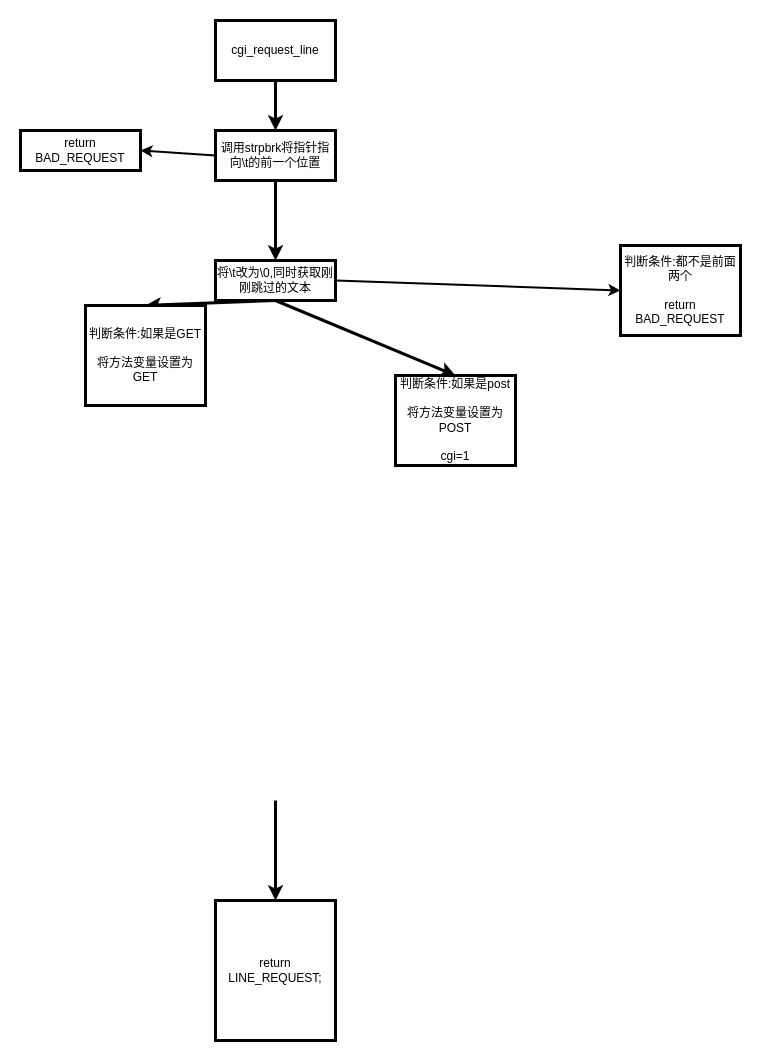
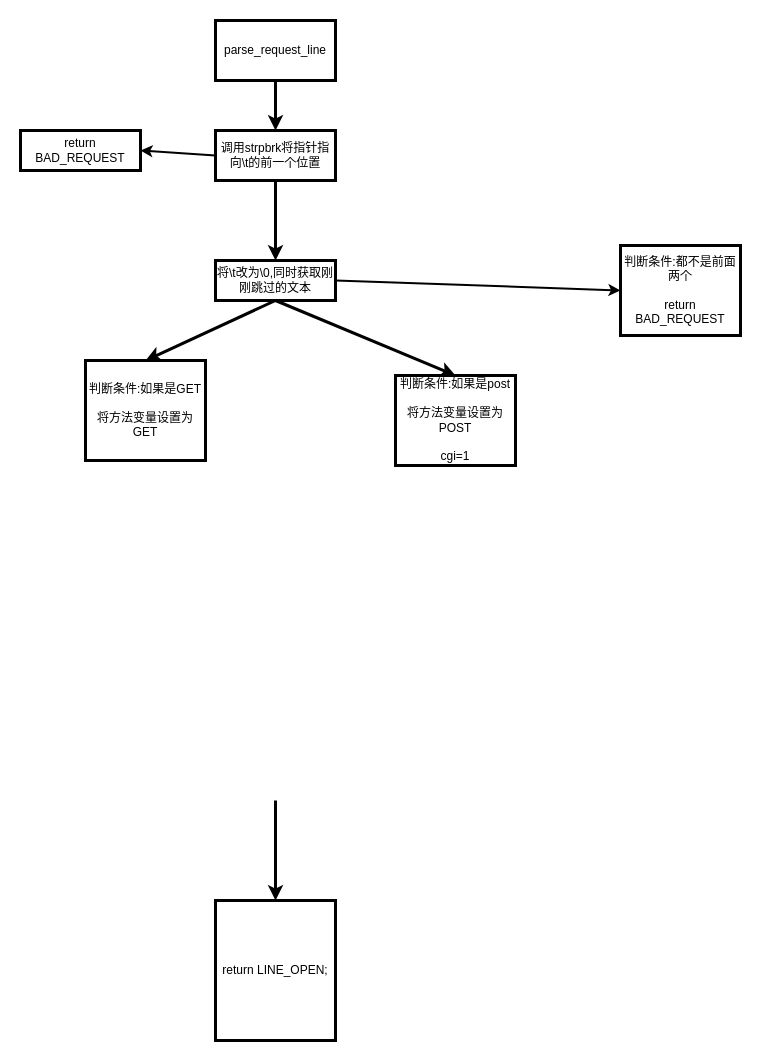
node "cgi_request_line": label "cgi_request_line" -> "parse_request_line"
node "判断条件:如果是GET 将方法变量设置为GET": moved (146, 356) -> (146, 411)
node "return LINE_REQUEST;": label "return LINE_REQUEST;" -> "return LINE_OPEN;"
